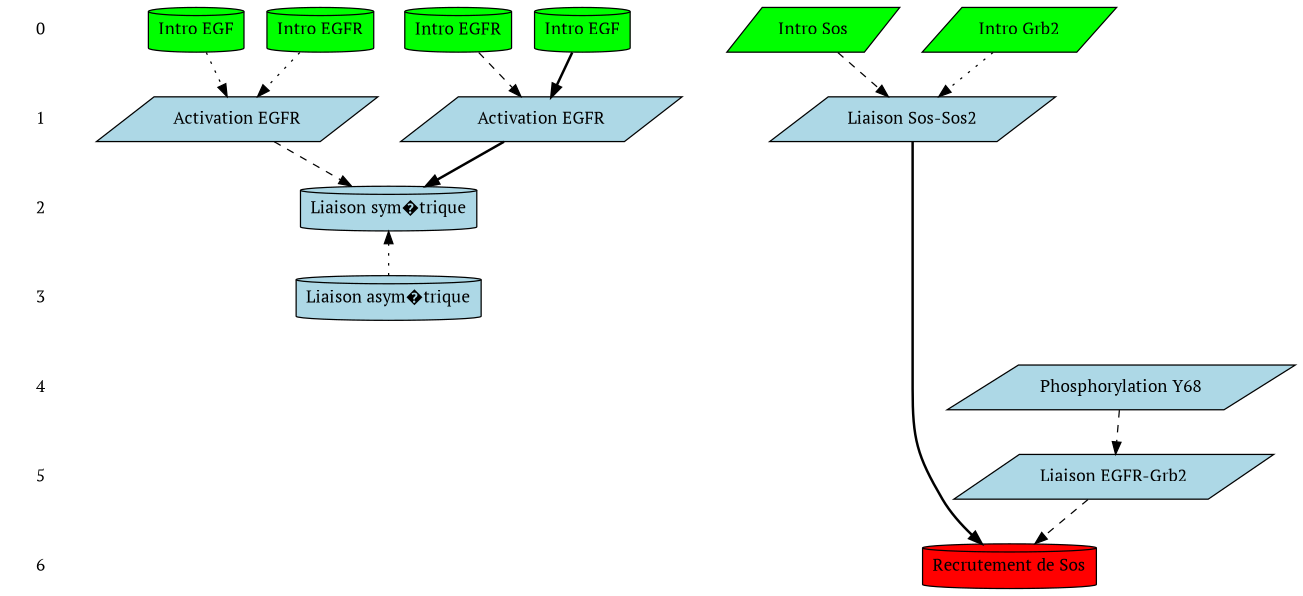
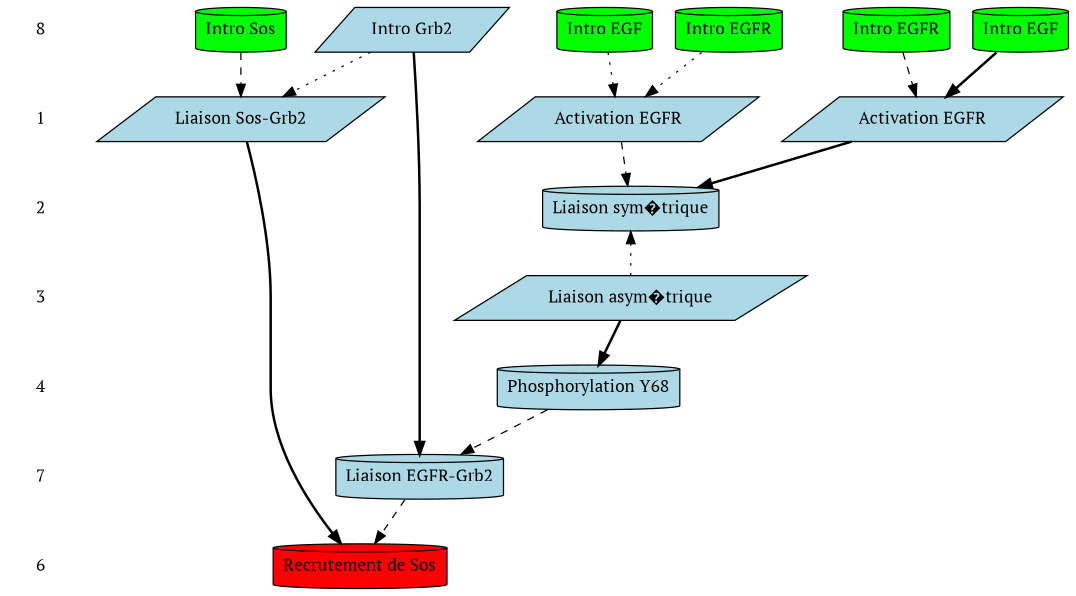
node "0": label "0" -> "8"
node "Intro Sos": shape parallelogram -> cylinder
node "Intro Grb2": fillcolor green -> lightblue
node "Liaison Sos-Sos2": label "Liaison Sos-Sos2" -> "Liaison Sos-Grb2"
edge "Intro Grb2" -> "Liaison EGFR-Grb2": added
node "Liaison asym�trique": shape cylinder -> parallelogram
edge "Liaison asym�trique" -> "Phosphorylation Y68": added
node "Phosphorylation Y68": shape parallelogram -> cylinder
node "5": label "5" -> "7"
node "Liaison EGFR-Grb2": shape parallelogram -> cylinder
